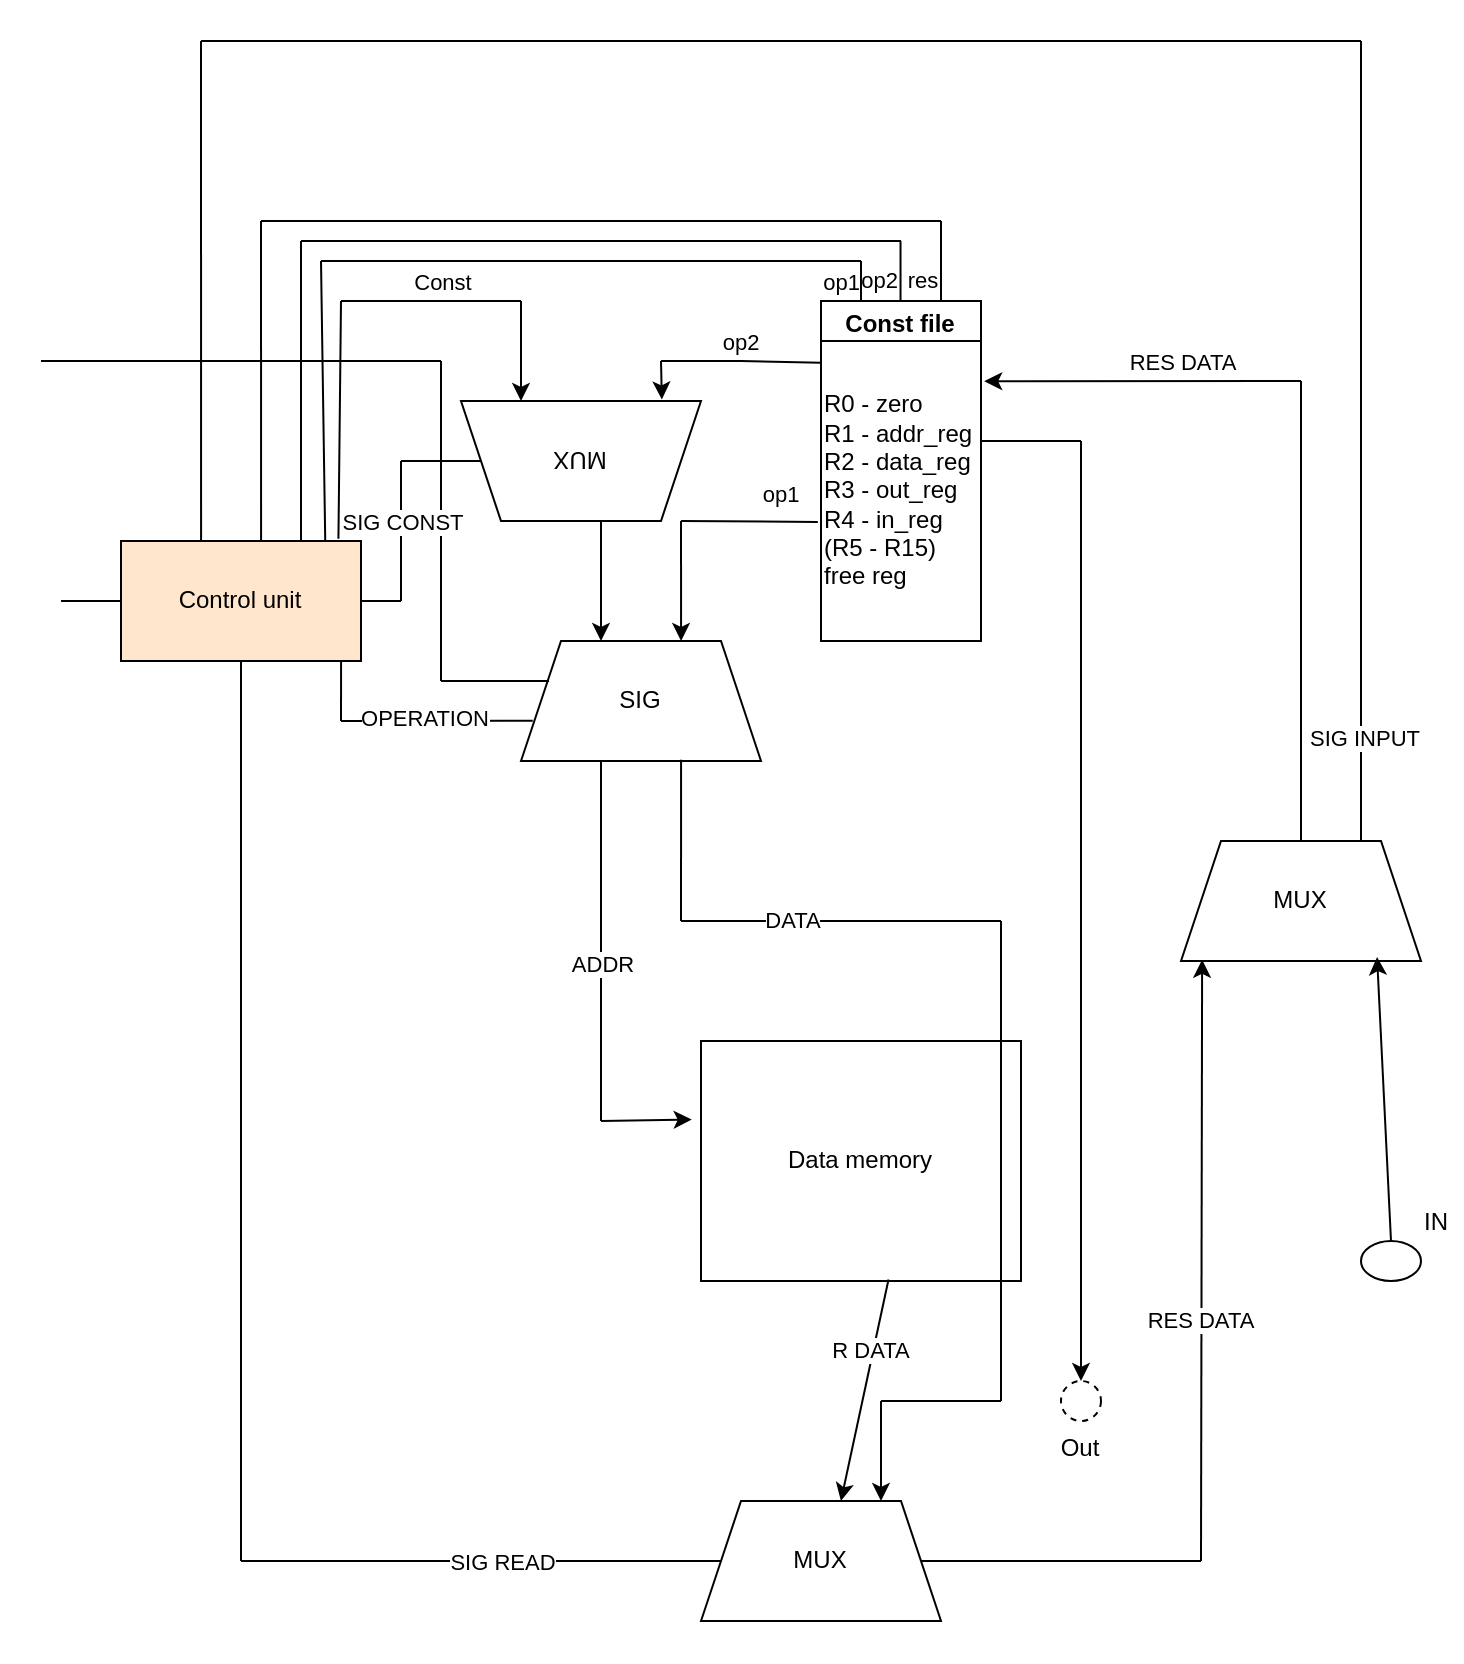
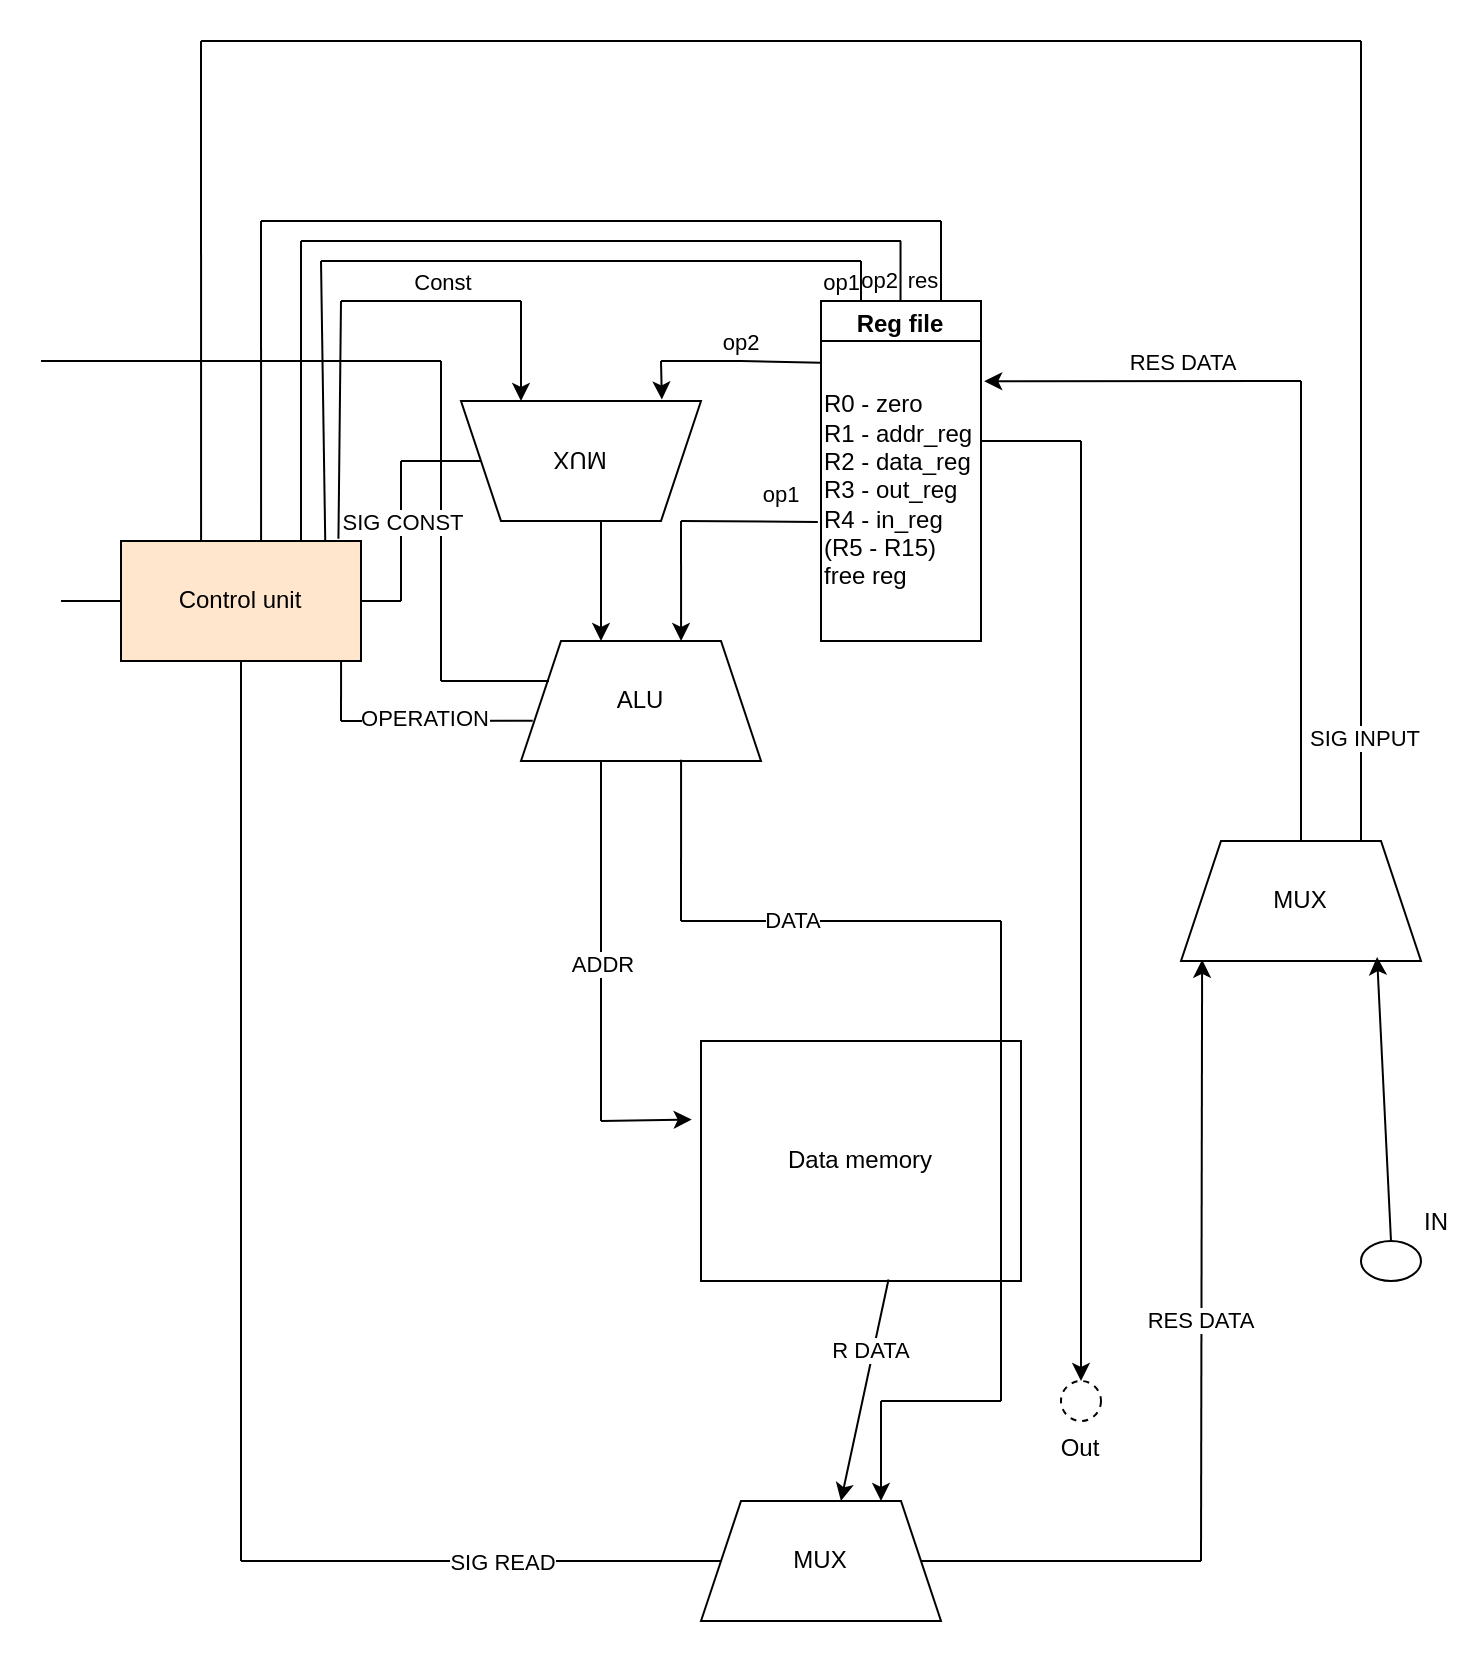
node "Const file": label "Const file" -> "Reg file"
node "SIG": label "SIG" -> "ALU"
